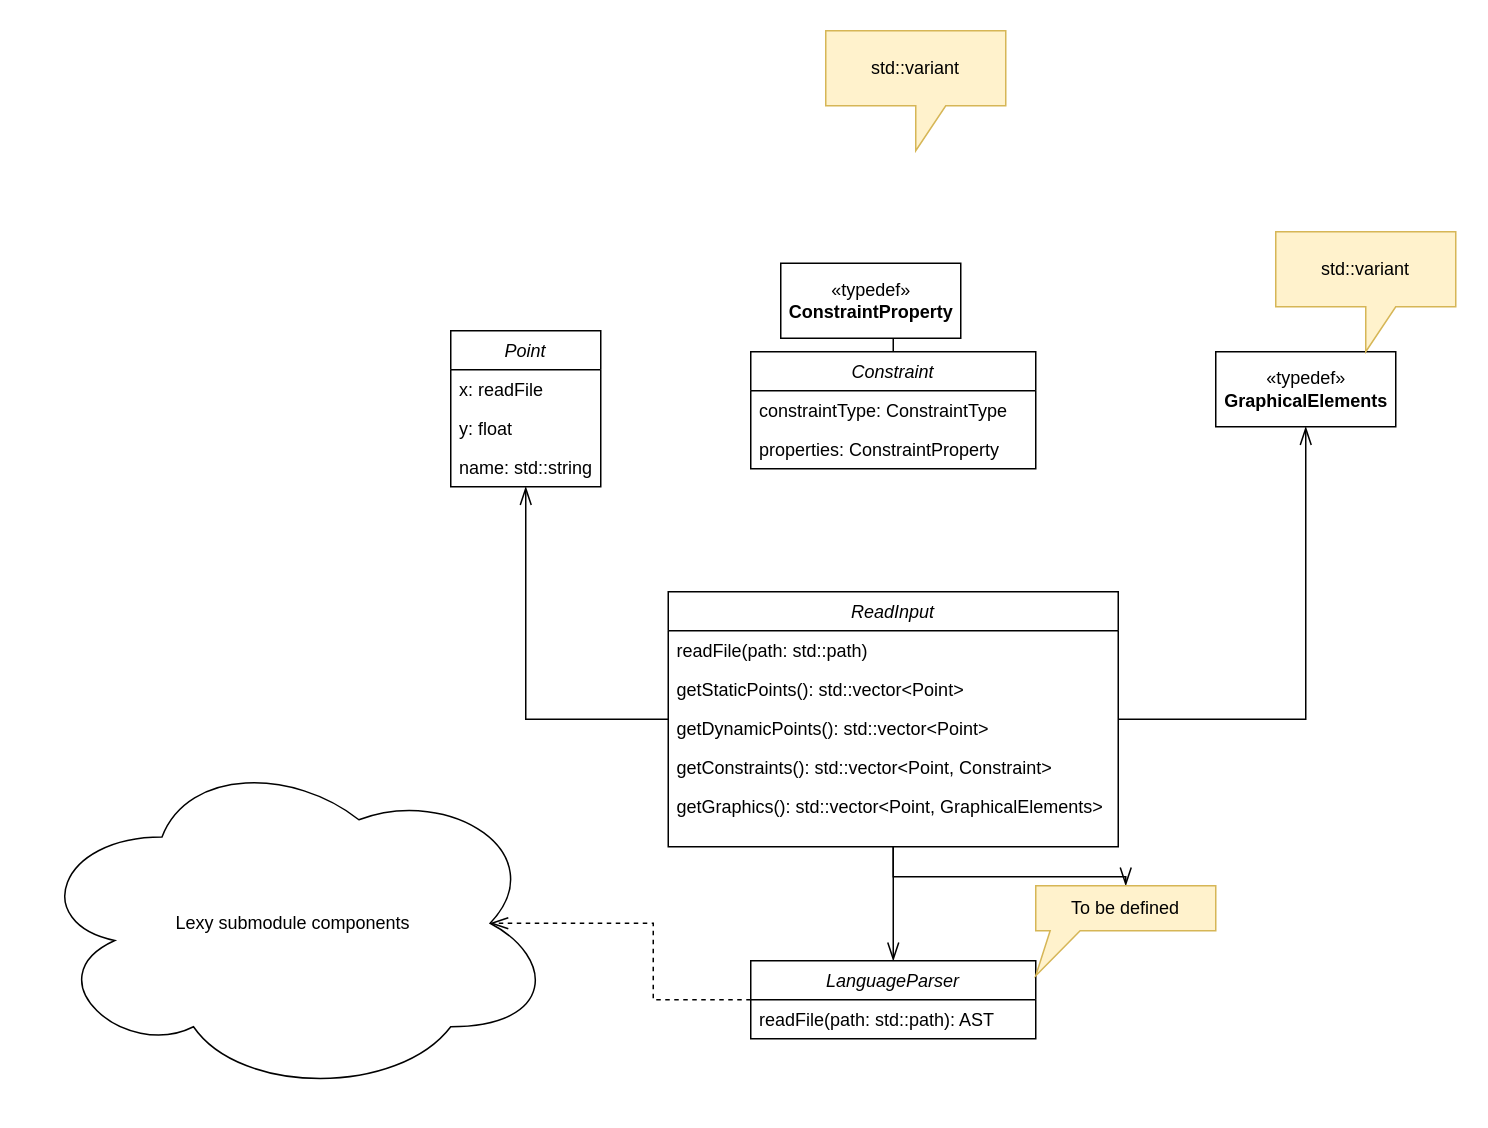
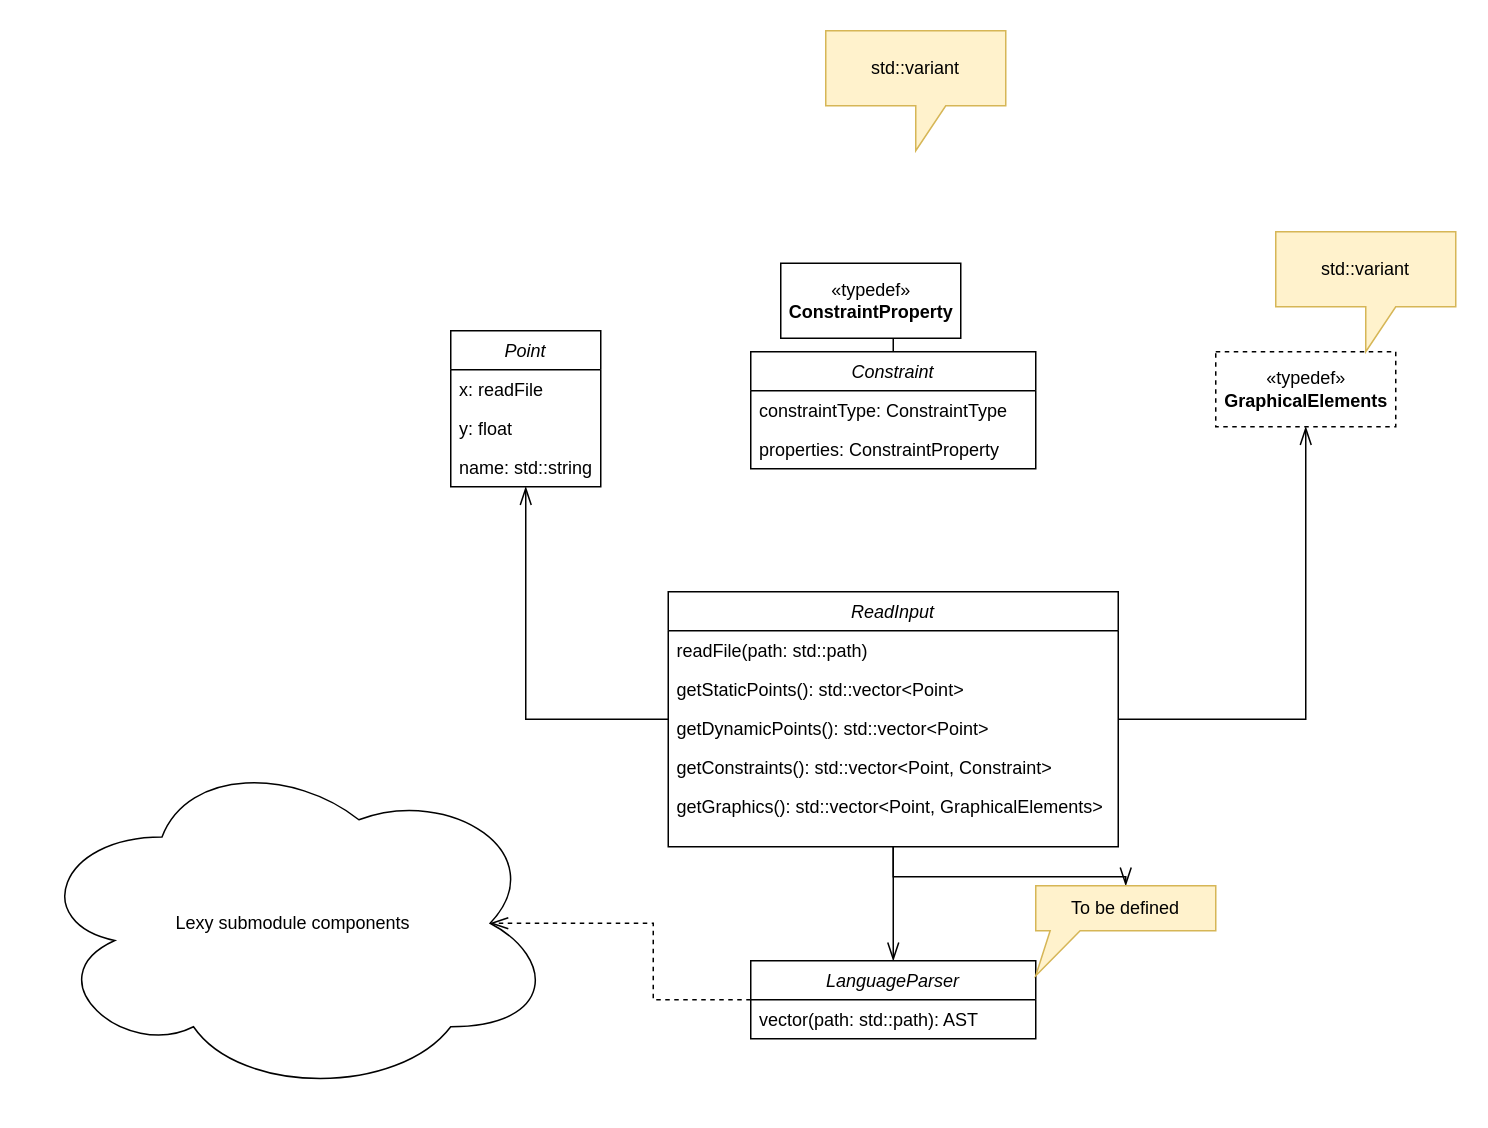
node "«typedef» GraphicalElements": style solid -> dashed
node "readFile(path: std::path): AST": label "readFile(path: std::path): AST" -> "vector(path: std::path): AST"
